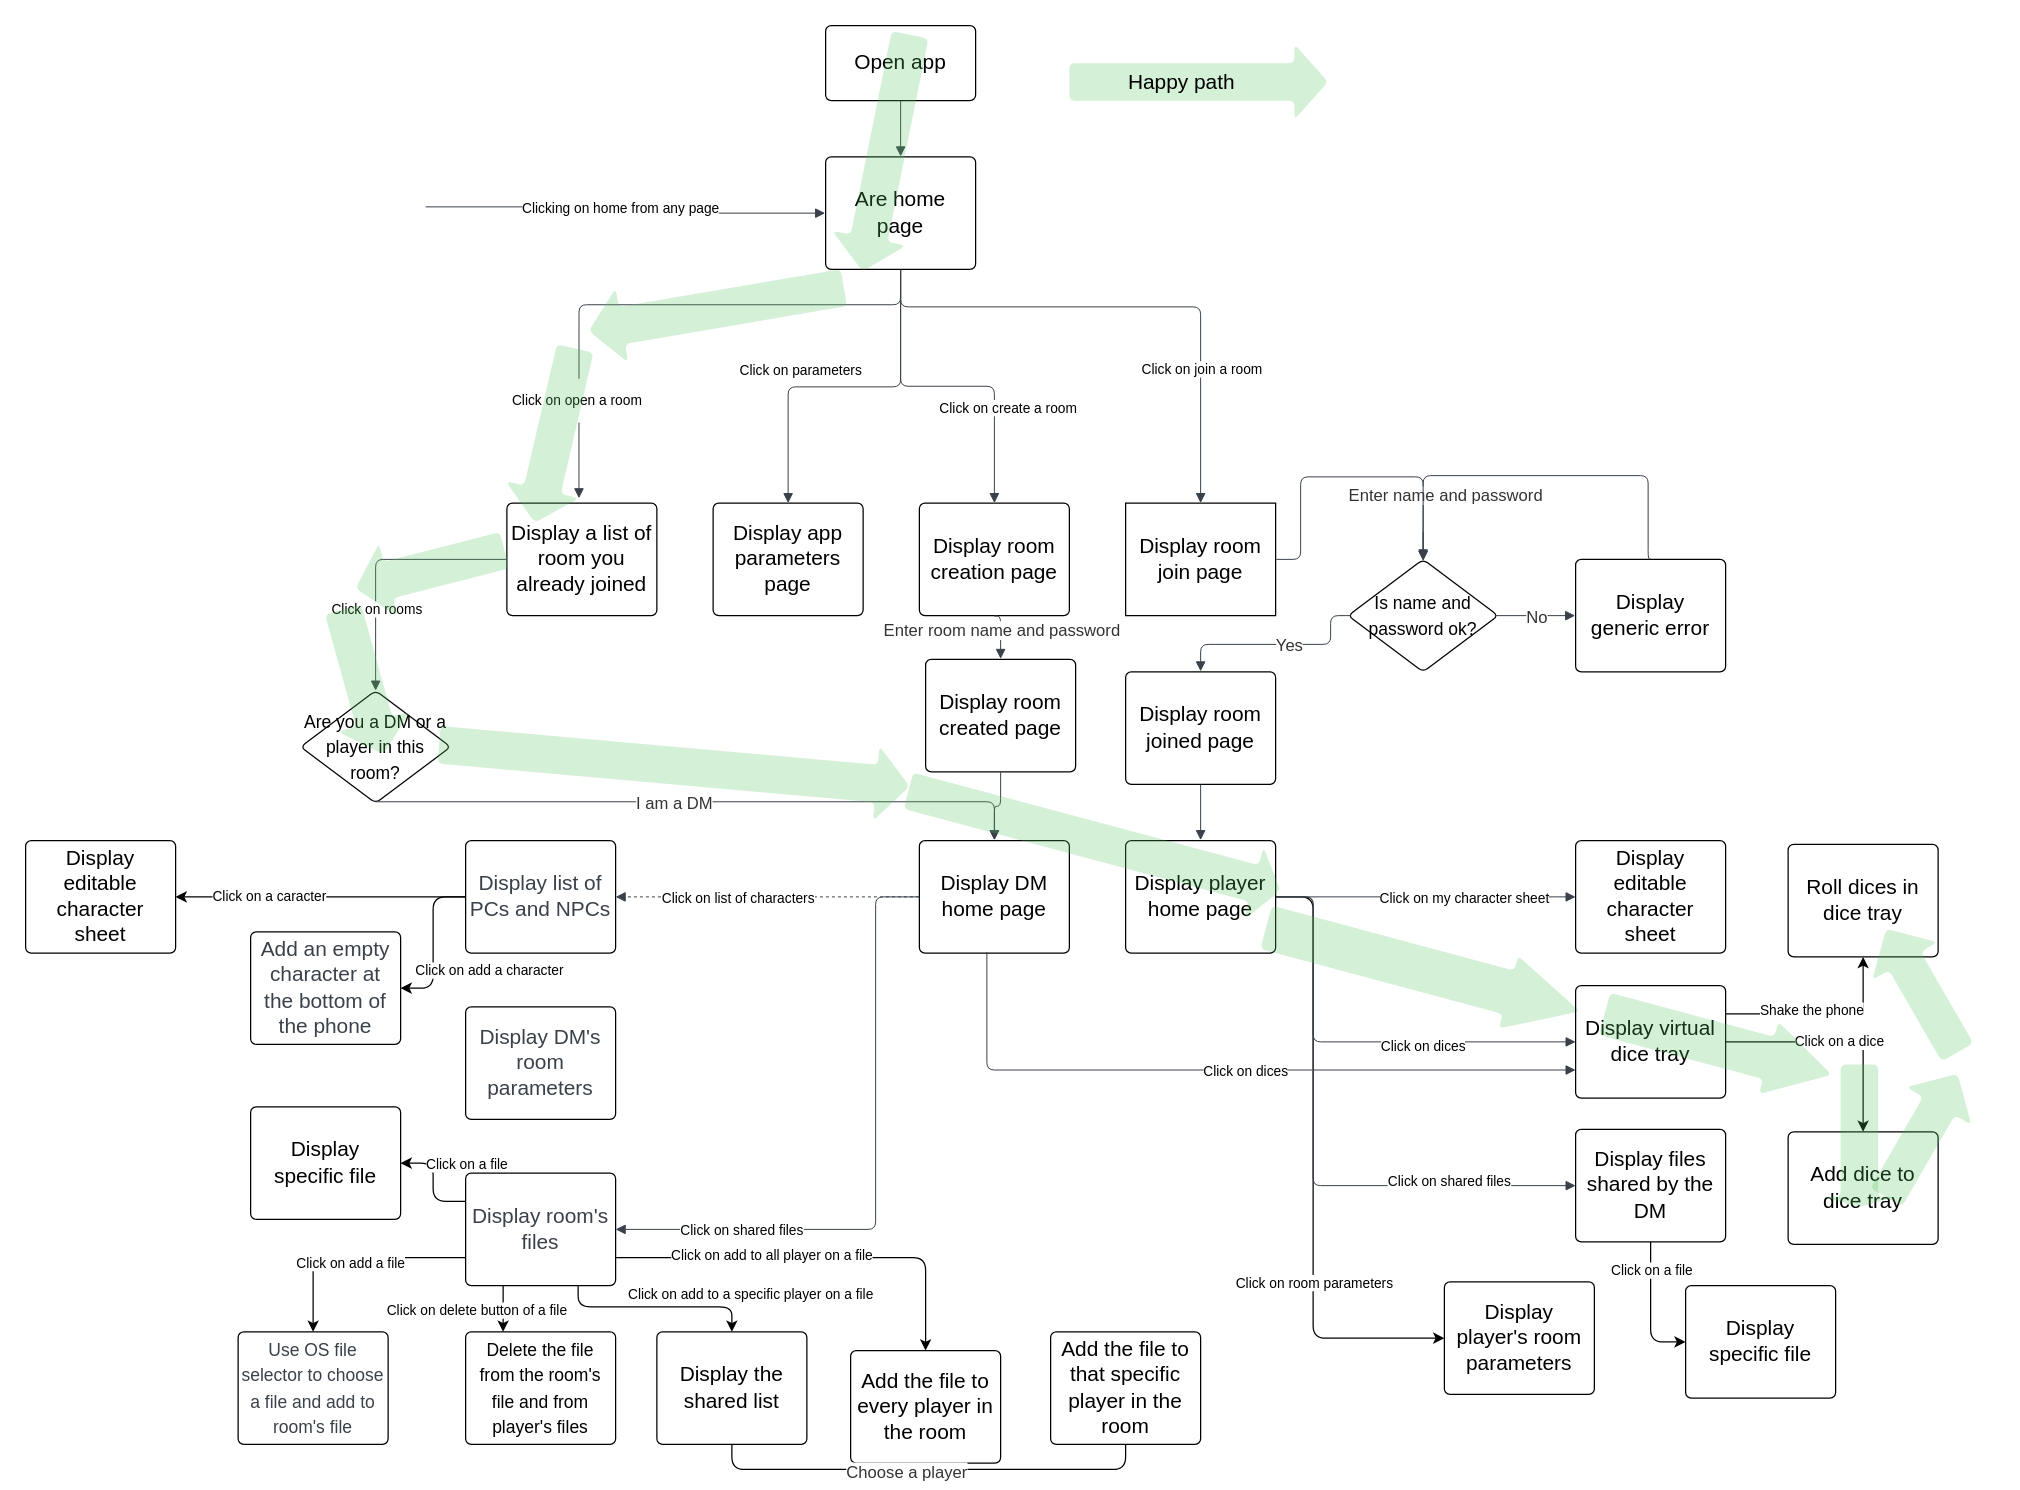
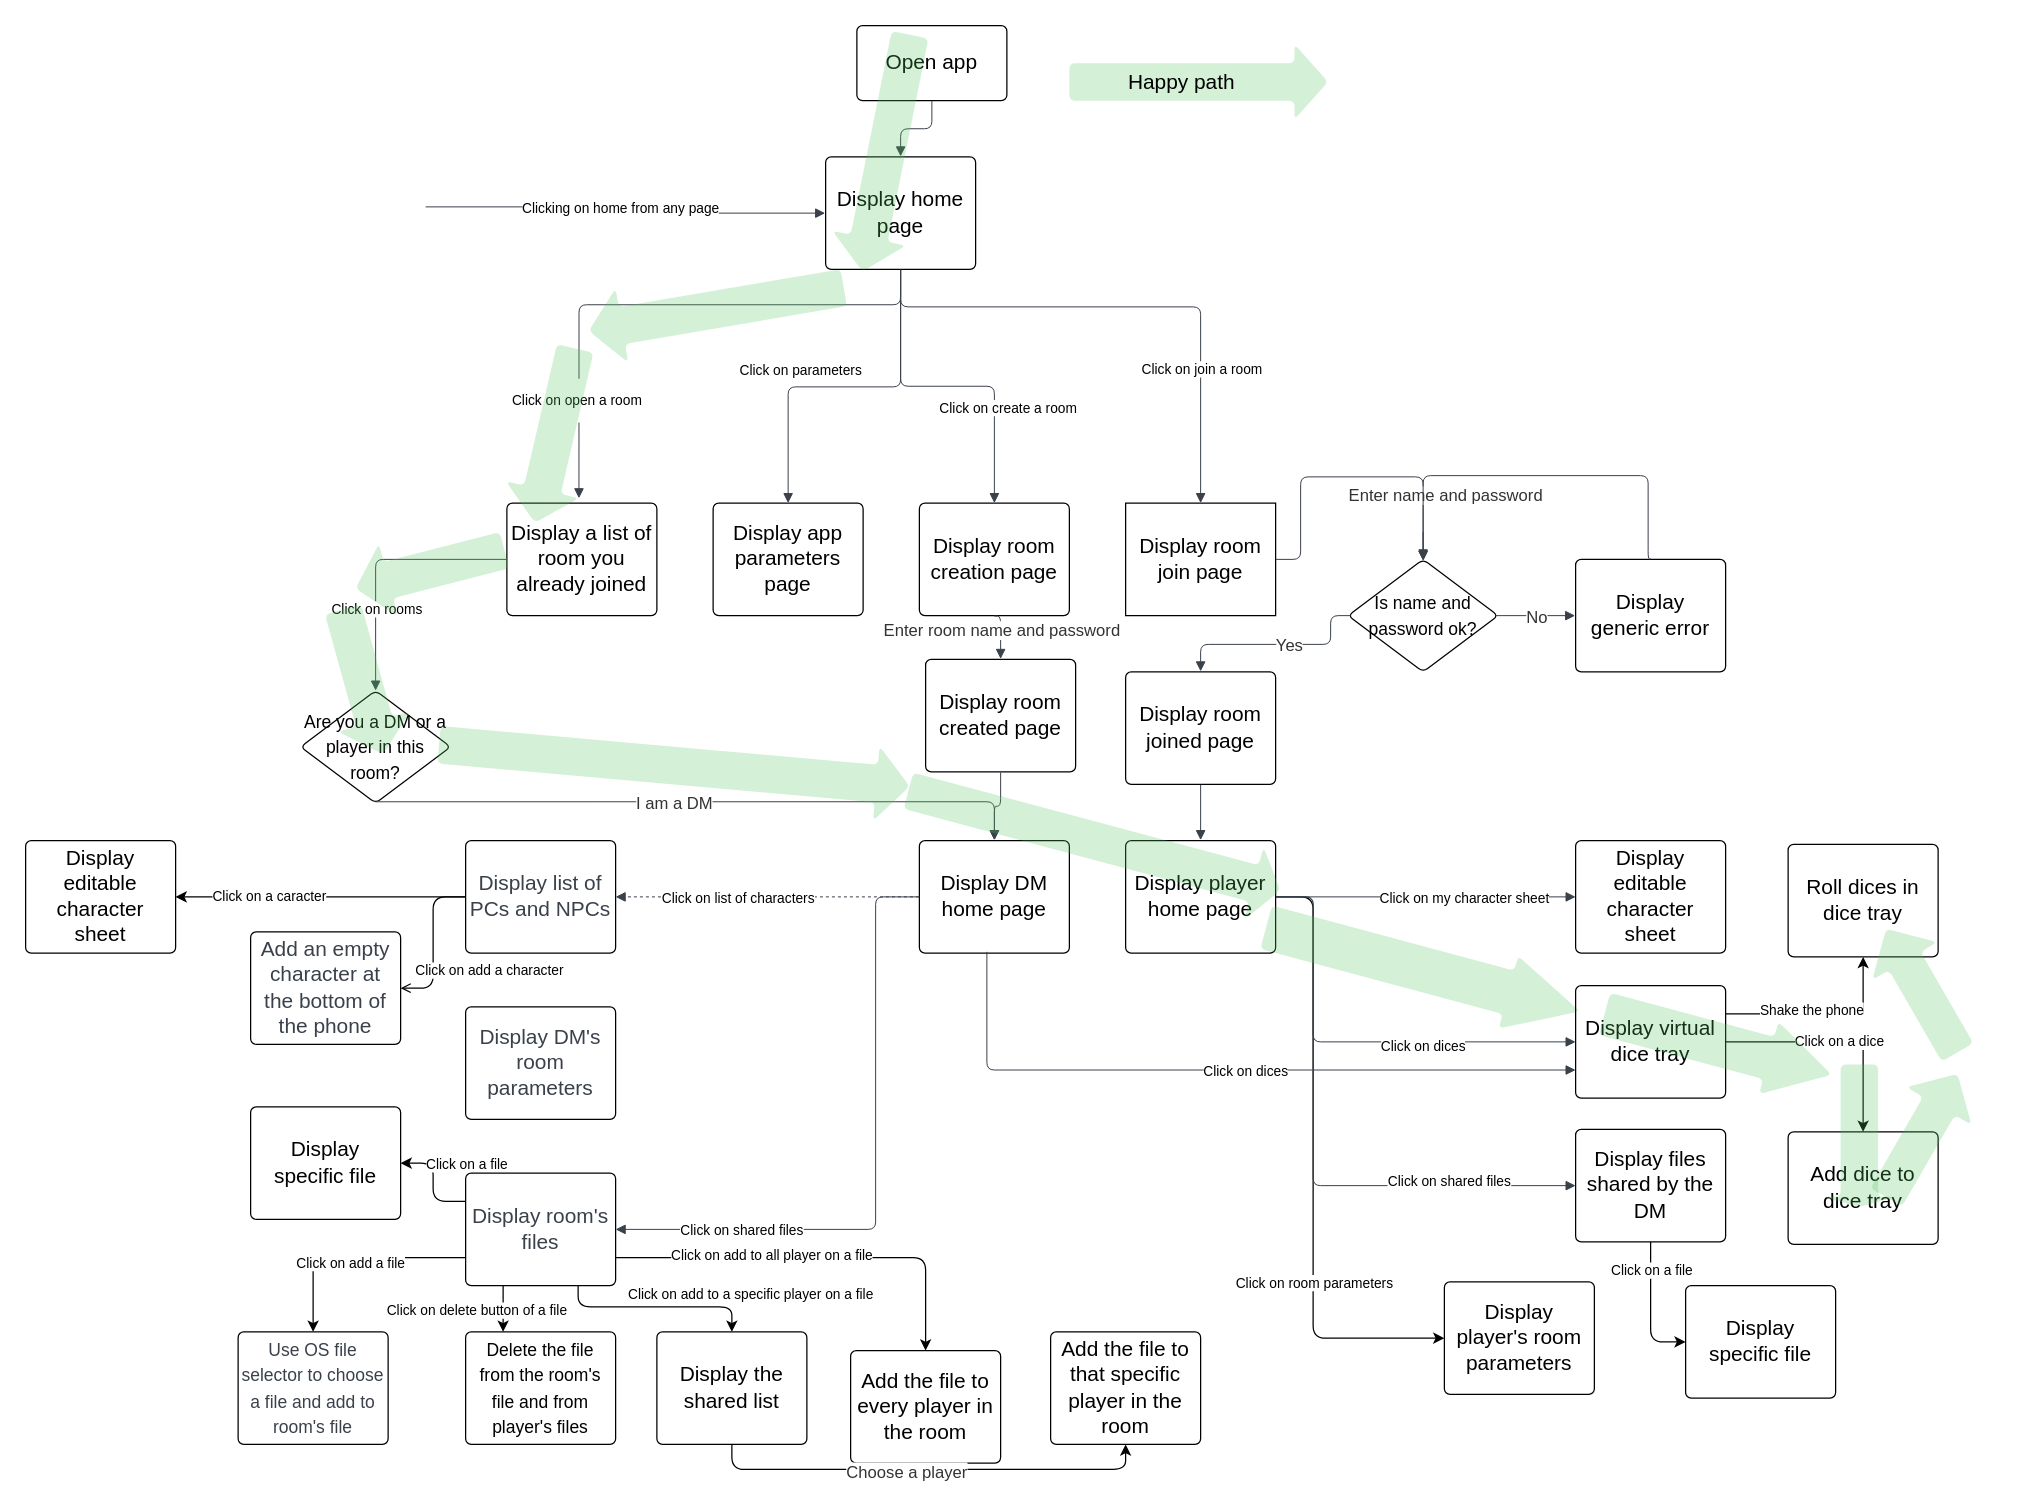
node "Open app": moved (901, 63) -> (932, 63)
node "Are home page": label "Are home page" -> "Display home page"
edge "Display list of PCs and NPCs" -> "Add an empty character at the bottom of the phone": arrowhead classic -> open
edge "Display the shared list" -- "Add the file to that specific player in the room": arrowhead none -> classic
